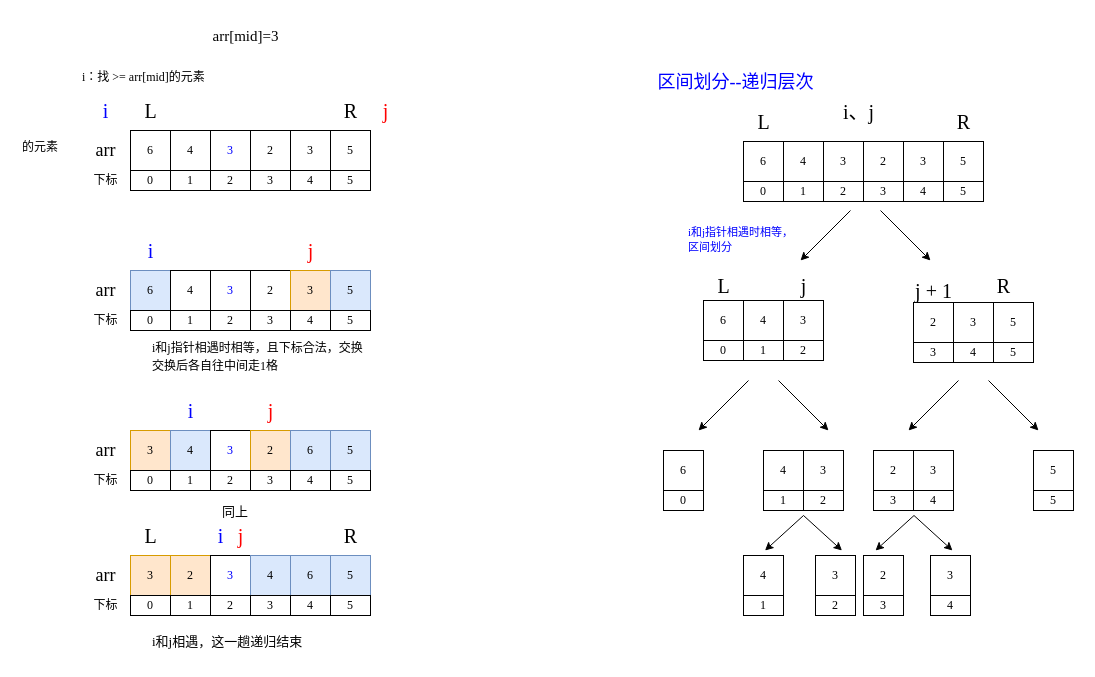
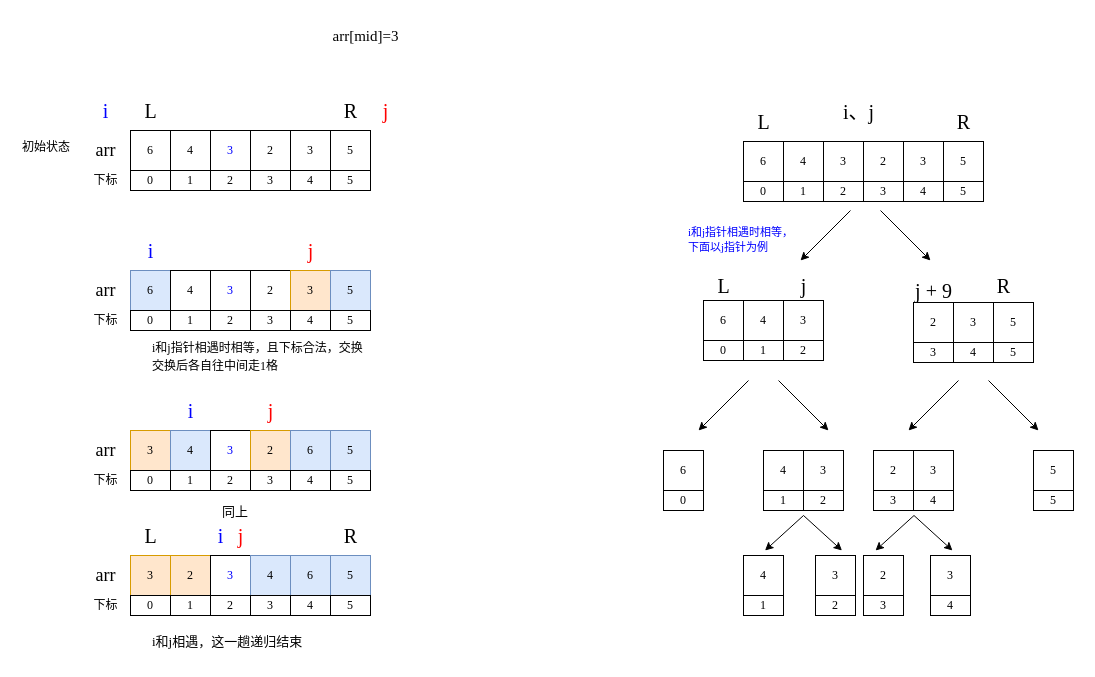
node "arr[mid]=3": moved (246, 36) -> (366, 36)
node "i：找 >= arr[mid]的元素": removed
node "区间划分--递归层次": removed
node "的元素": label "的元素" -> "初始状态"
node "i和j指针相遇时相等， 区间划分": label "i和j指针相遇时相等， 区间划分" -> "i和j指针相遇时相等， 下面以j指针为例"
node "j + 1": label "j + 1" -> "j + 9"
